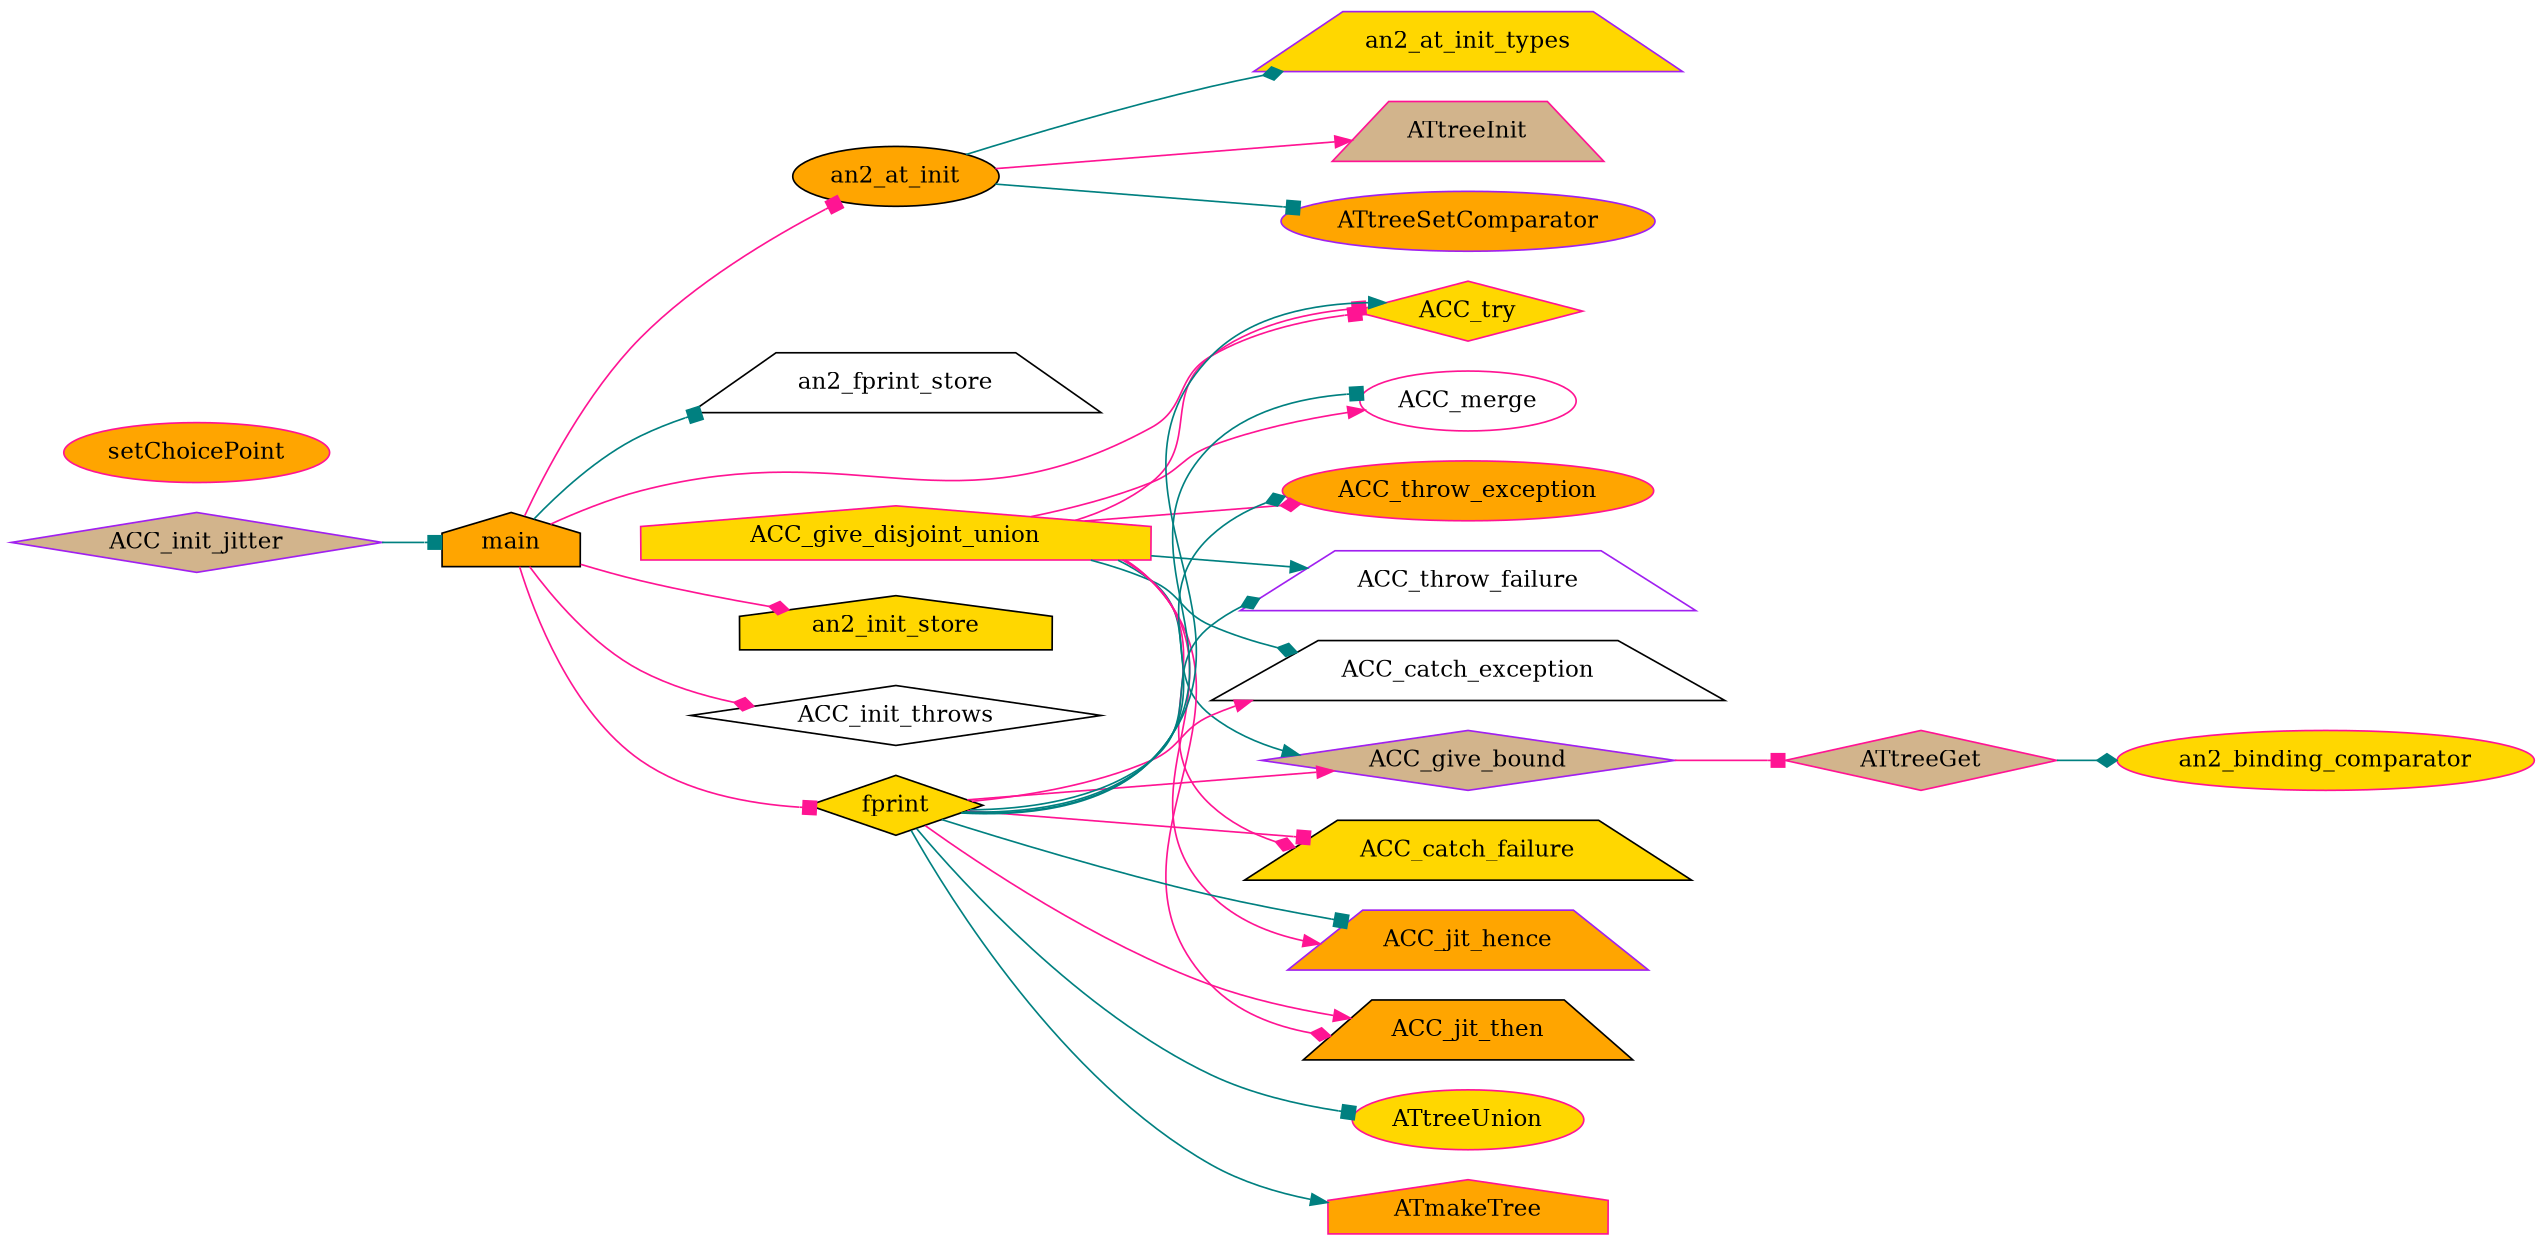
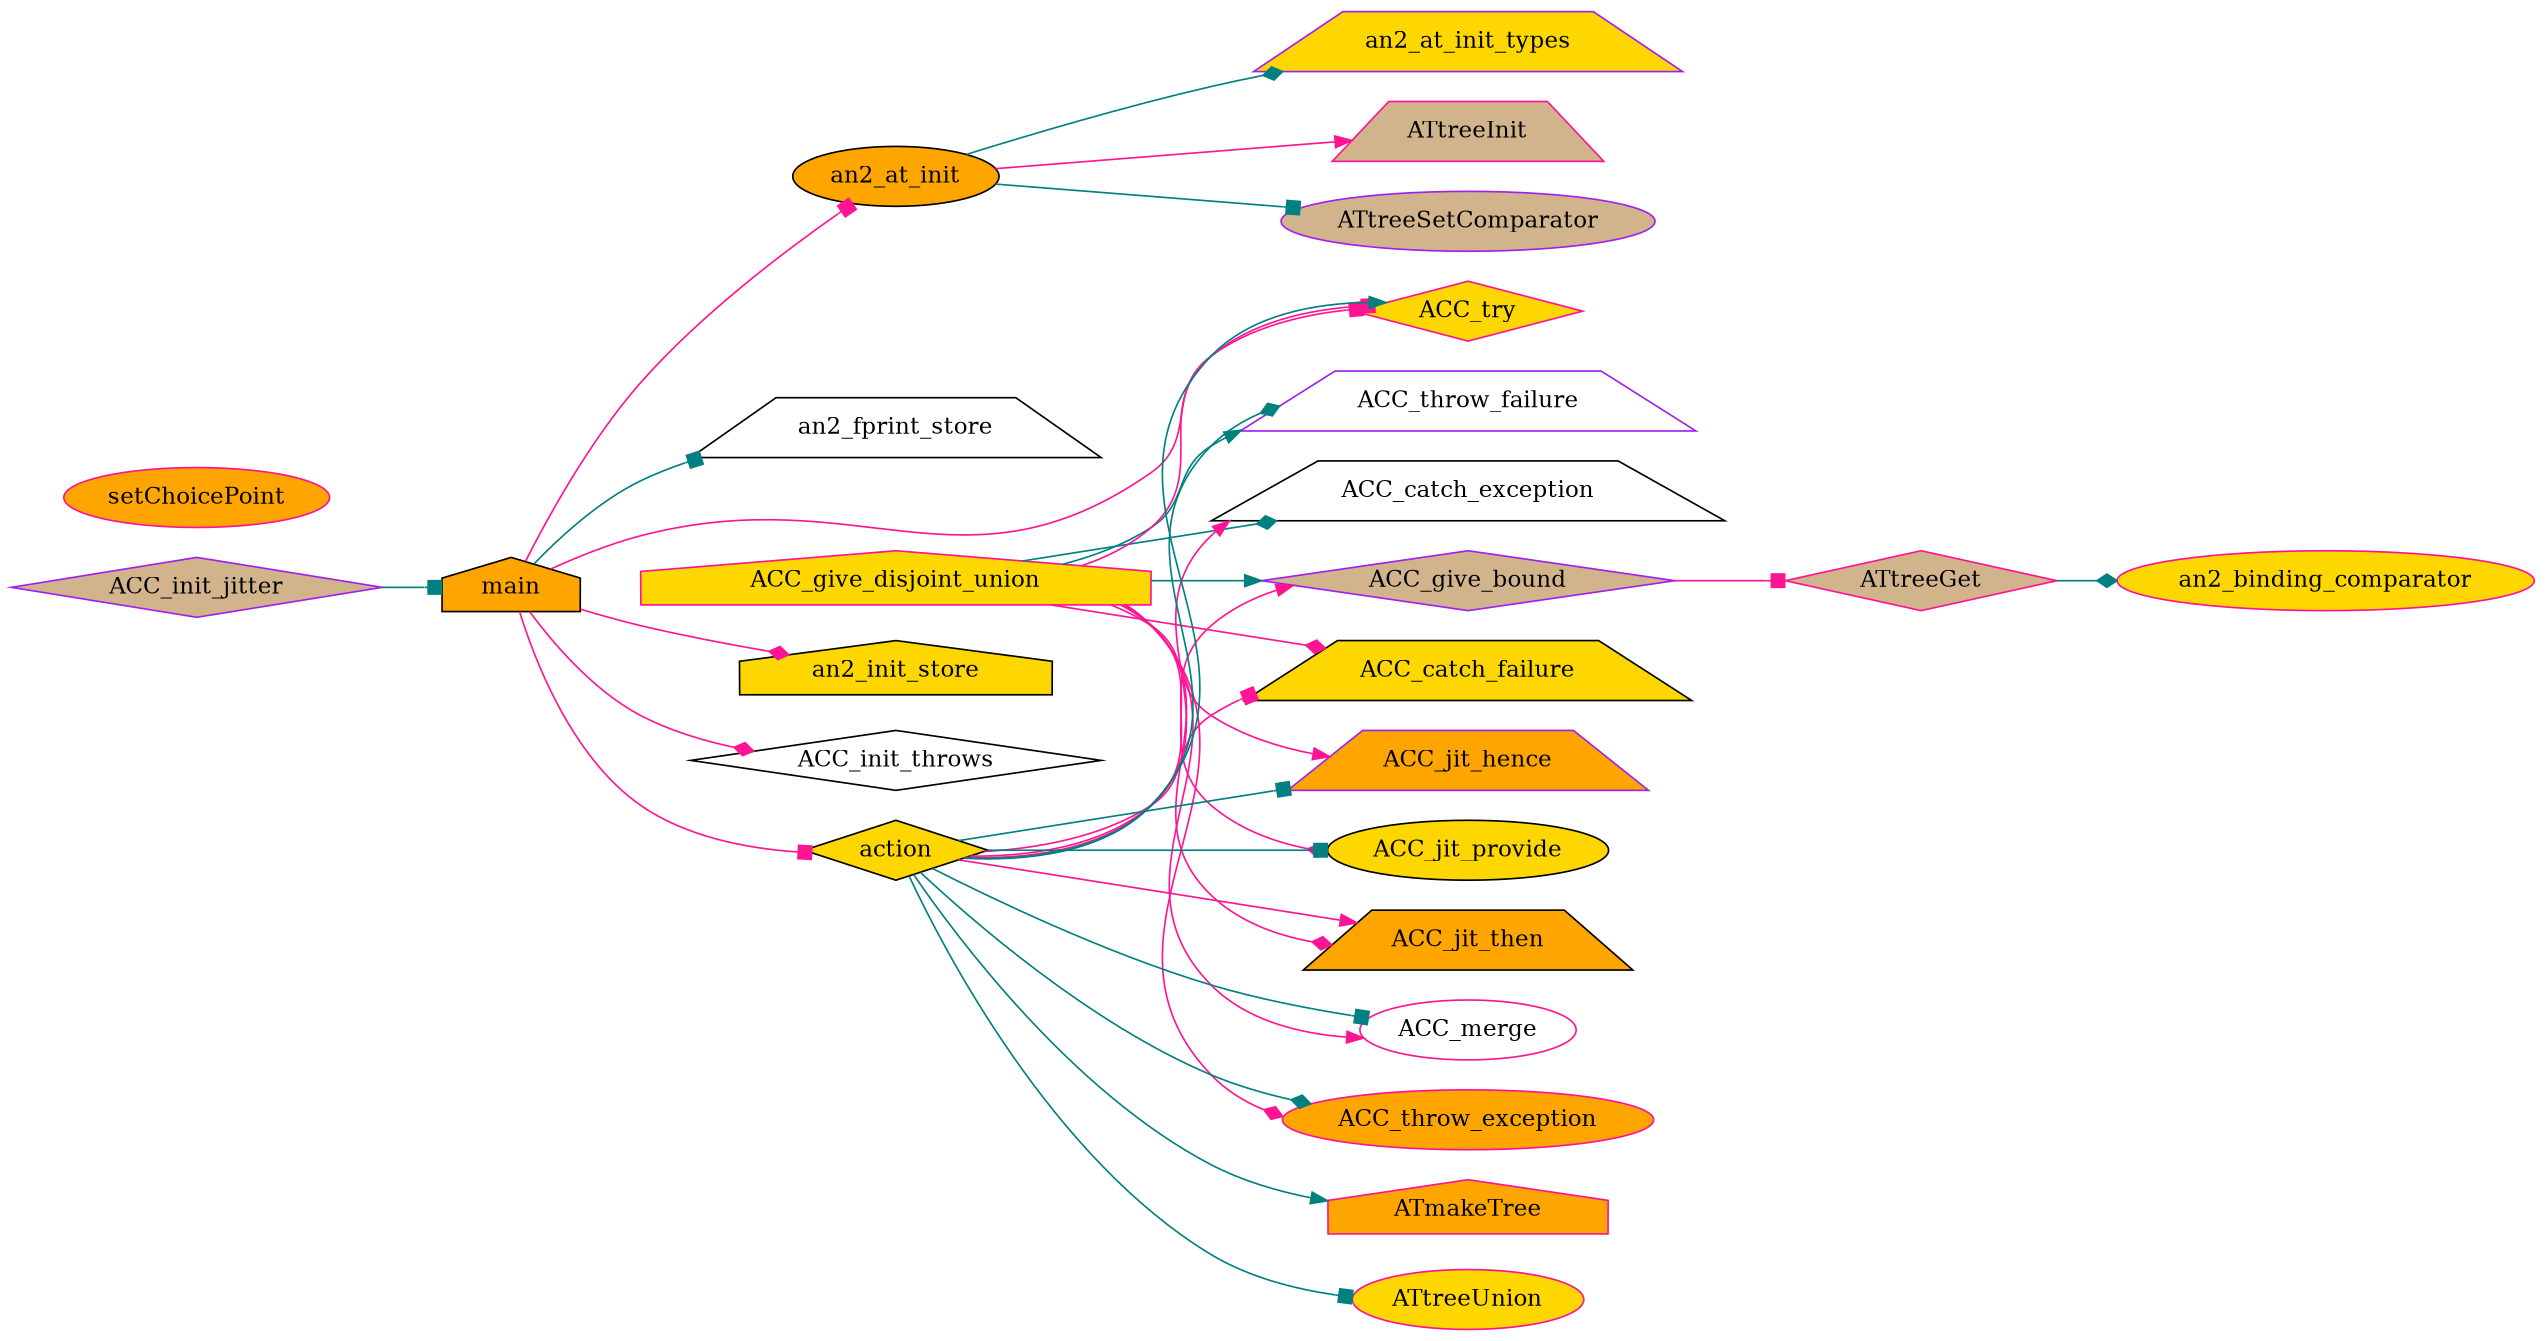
node "ATtreeSetComparator": fillcolor orange -> tan
node "fprint": label "fprint" -> "action"
node "ACC_jit_provide": added
